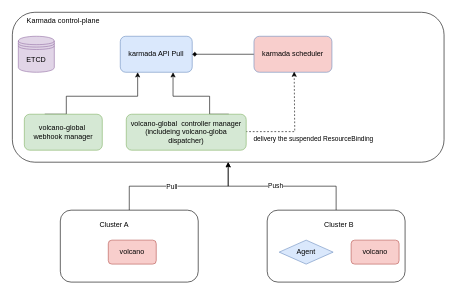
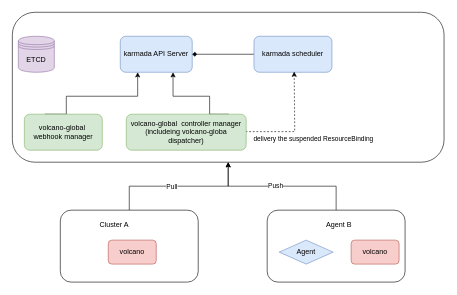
node "Karmada control-plane": removed
node "karmada API Pull": label "karmada API Pull" -> "karmada API Server"
node "karmada scheduler": fillcolor #f8cecc -> #dae8fc
node "Cluster B": label "Cluster B" -> "Agent B"
